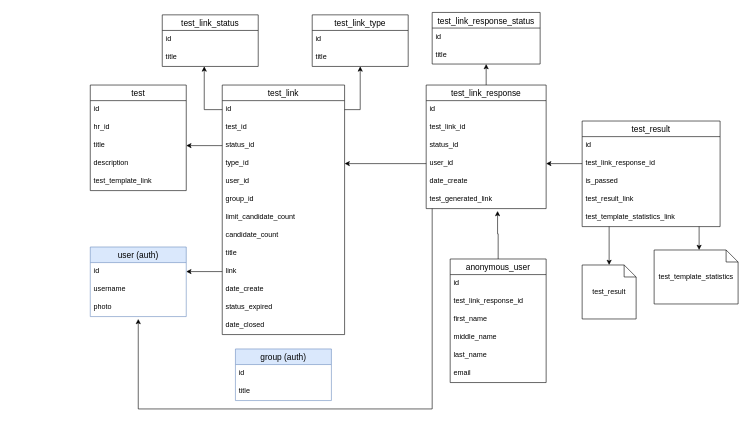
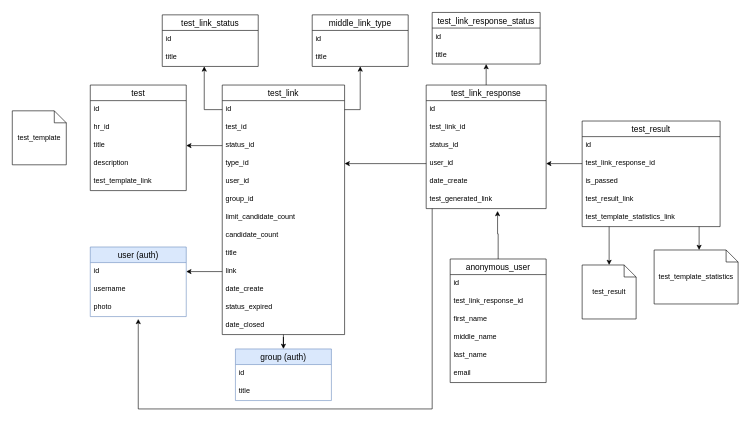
node "test_link_type": label "test_link_type" -> "middle_link_type"
node "test_template": added
edge "test_link" -> "group (auth)": added
